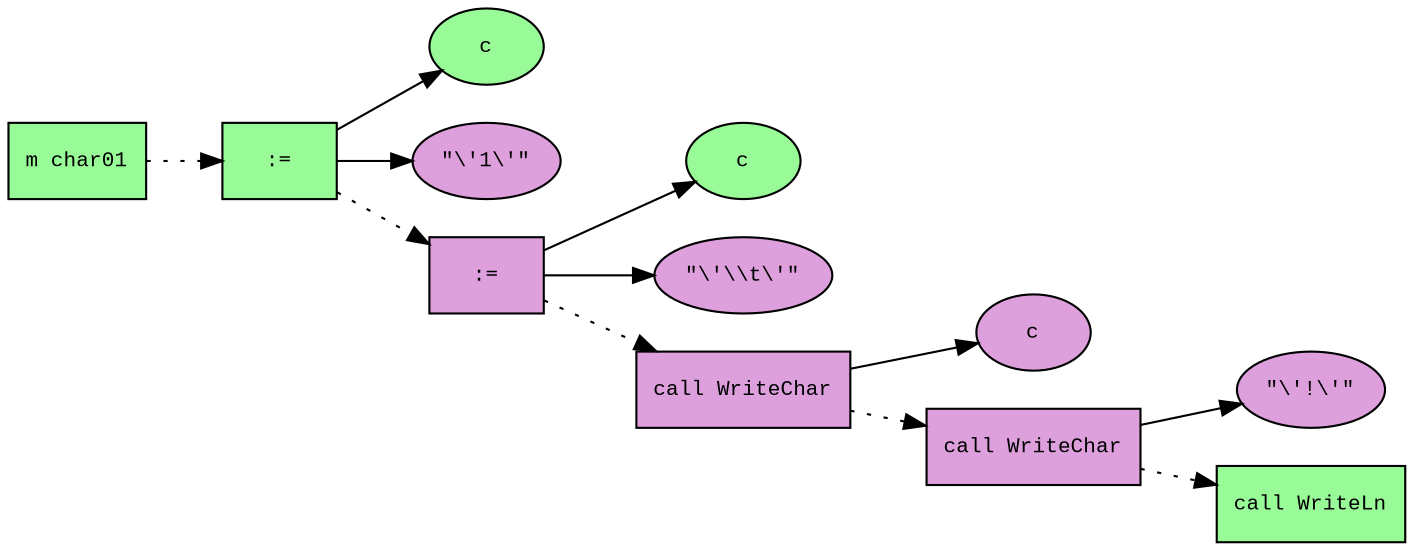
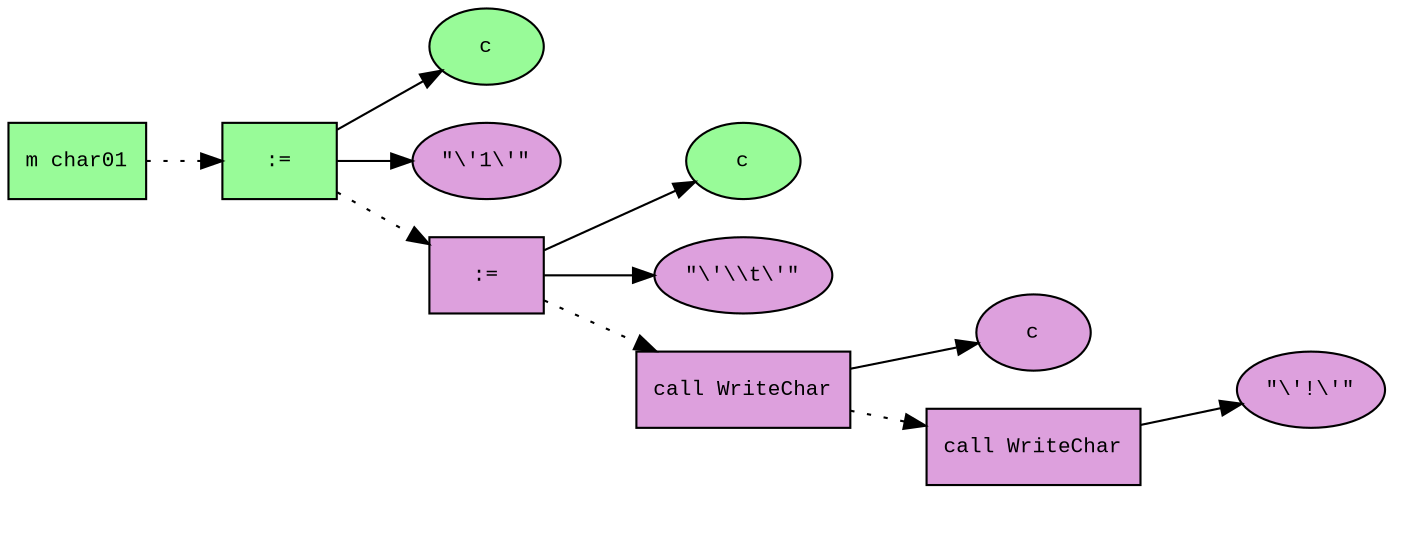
node "call WriteLn": removed
